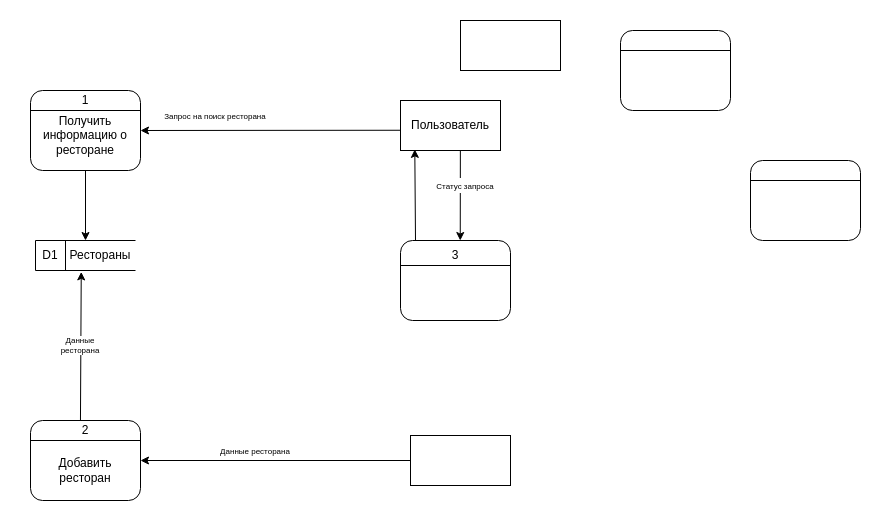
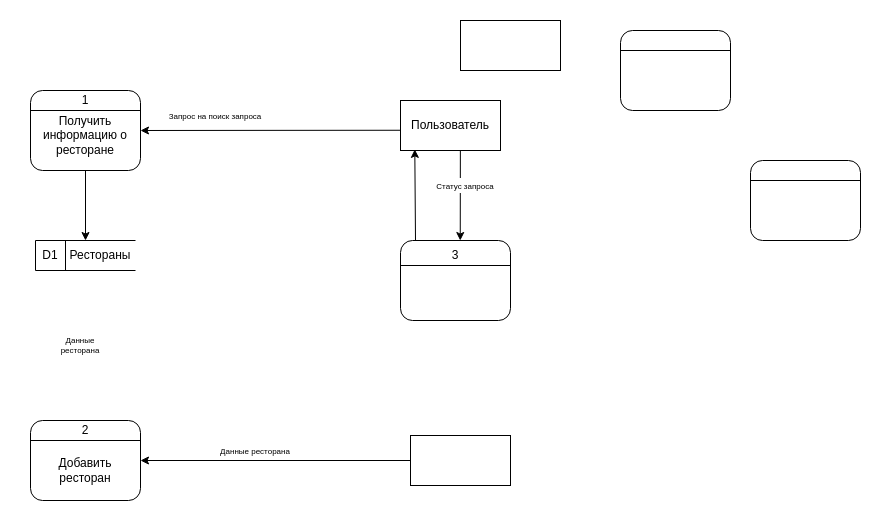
node "Запрос на поиск ресторана": label "Запрос на поиск ресторана" -> "Запрос на поиск запроса"
edge "2" -> "Рестораны": removed
